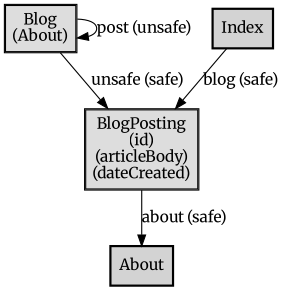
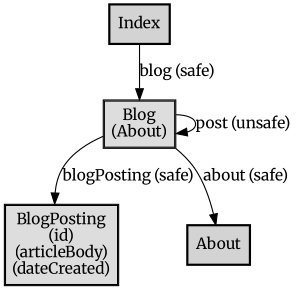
edge "Index" -> "BlogPosting": now "Index" -> "Blog"
edge "Blog" -> "BlogPosting": label "unsafe (safe)" -> "blogPosting (safe)"
edge "BlogPosting" -> "About": now "Blog" -> "About"
